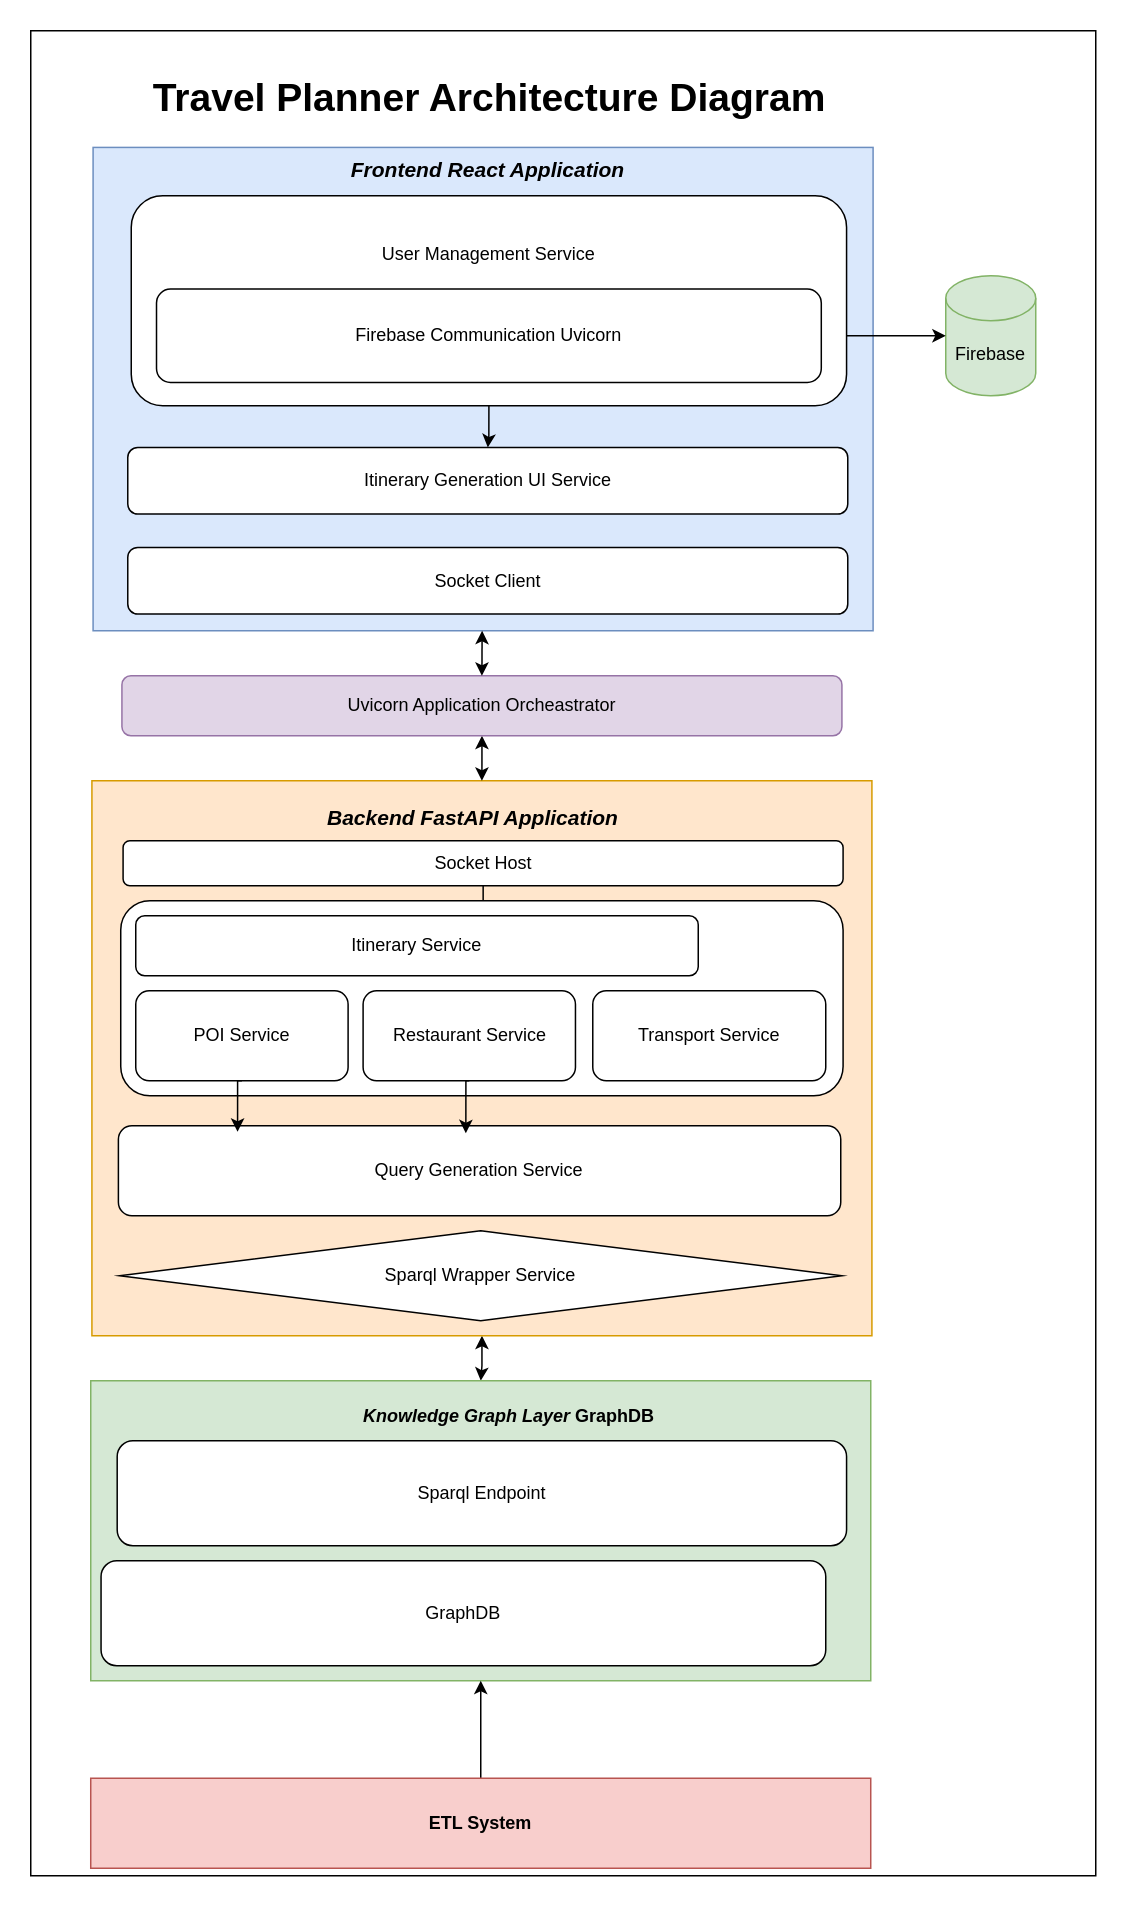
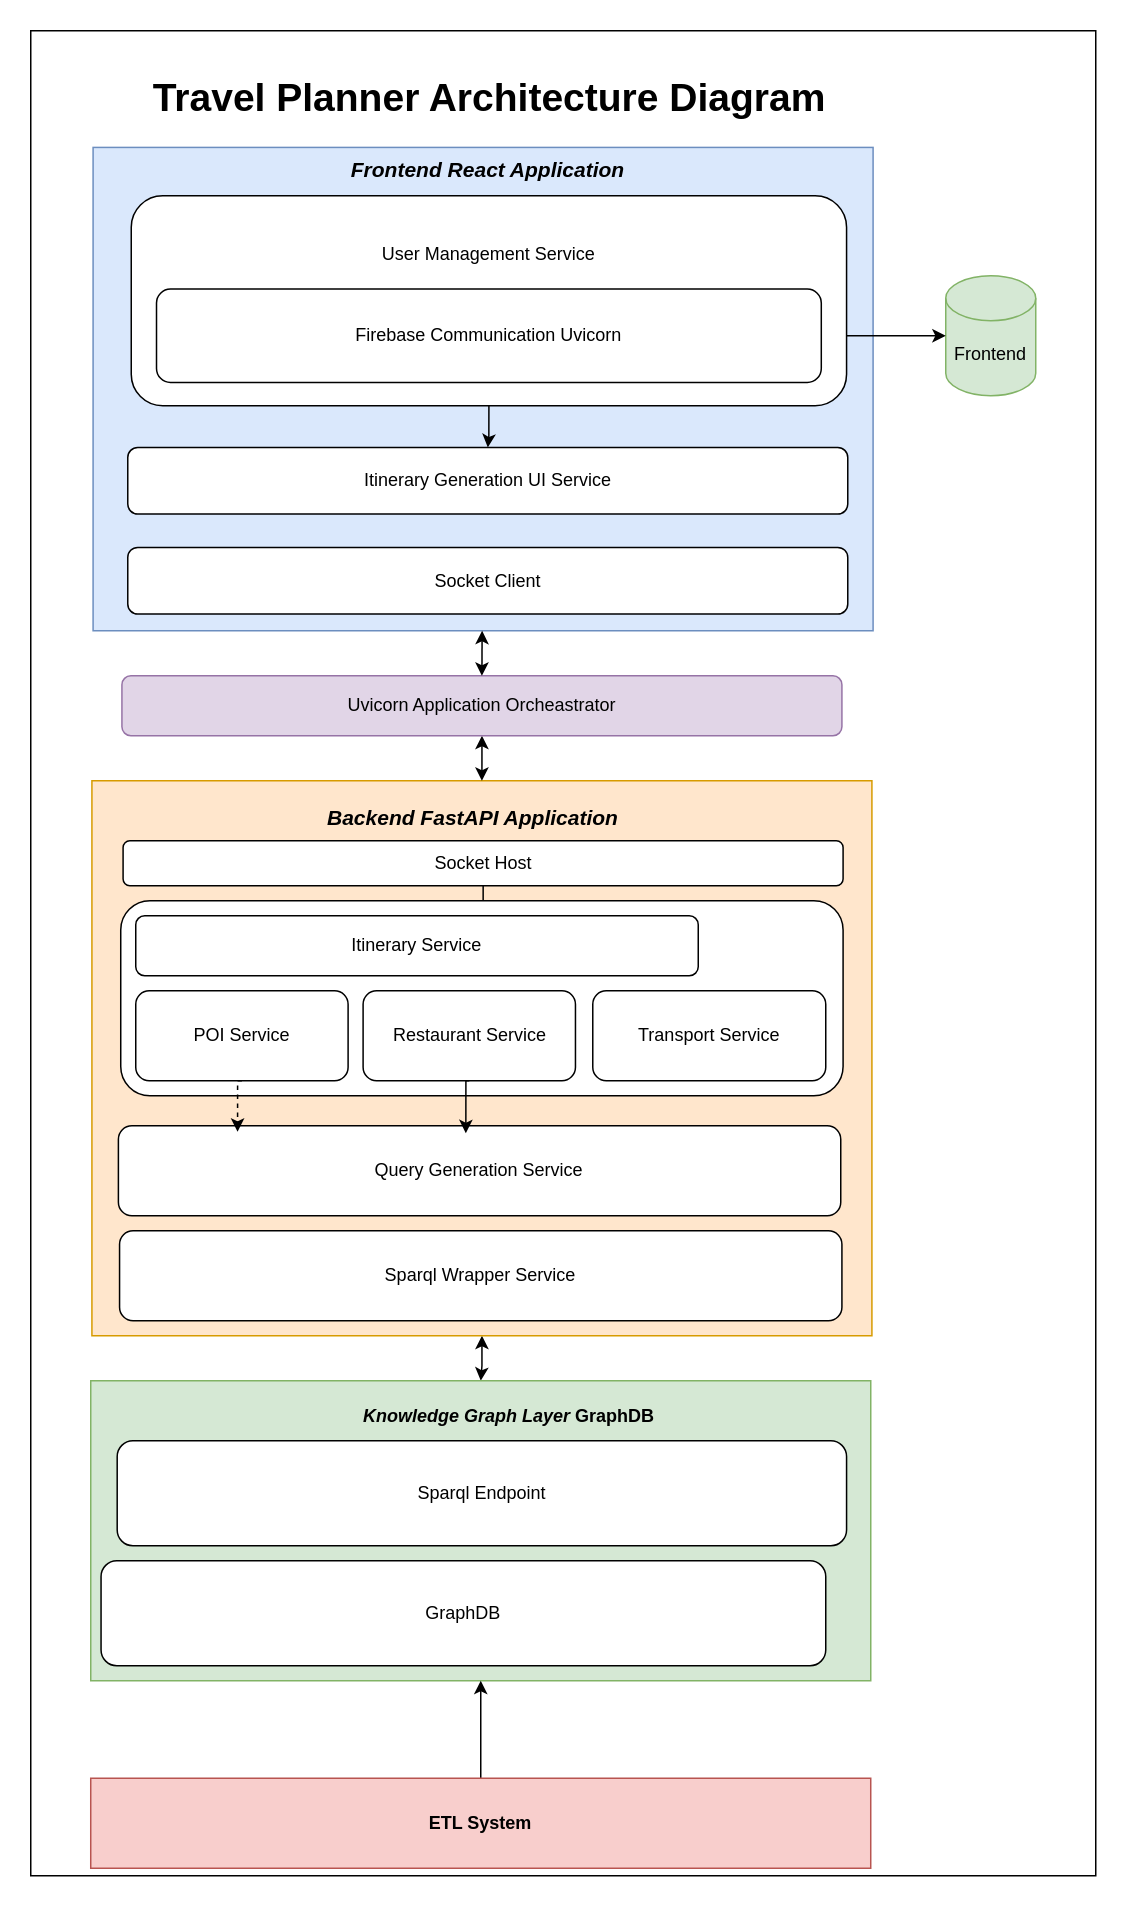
node "Firebase": label "Firebase" -> "Frontend"
edge "POI Service" -> "Query Generation Service": style solid -> dashed
node "Sparql Wrapper Service": shape diamond -> rounded rectangle
